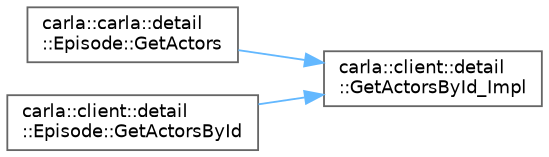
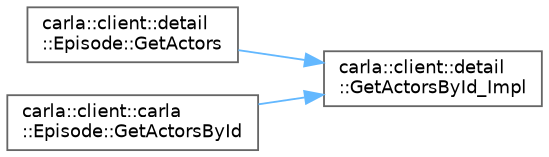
node "carla::carla::detail ::Episode::GetActors": label "carla::carla::detail ::Episode::GetActors" -> "carla::client::detail ::Episode::GetActors"
node "carla::client::detail ::Episode::GetActorsById": label "carla::client::detail ::Episode::GetActorsById" -> "carla::client::carla ::Episode::GetActorsById"
